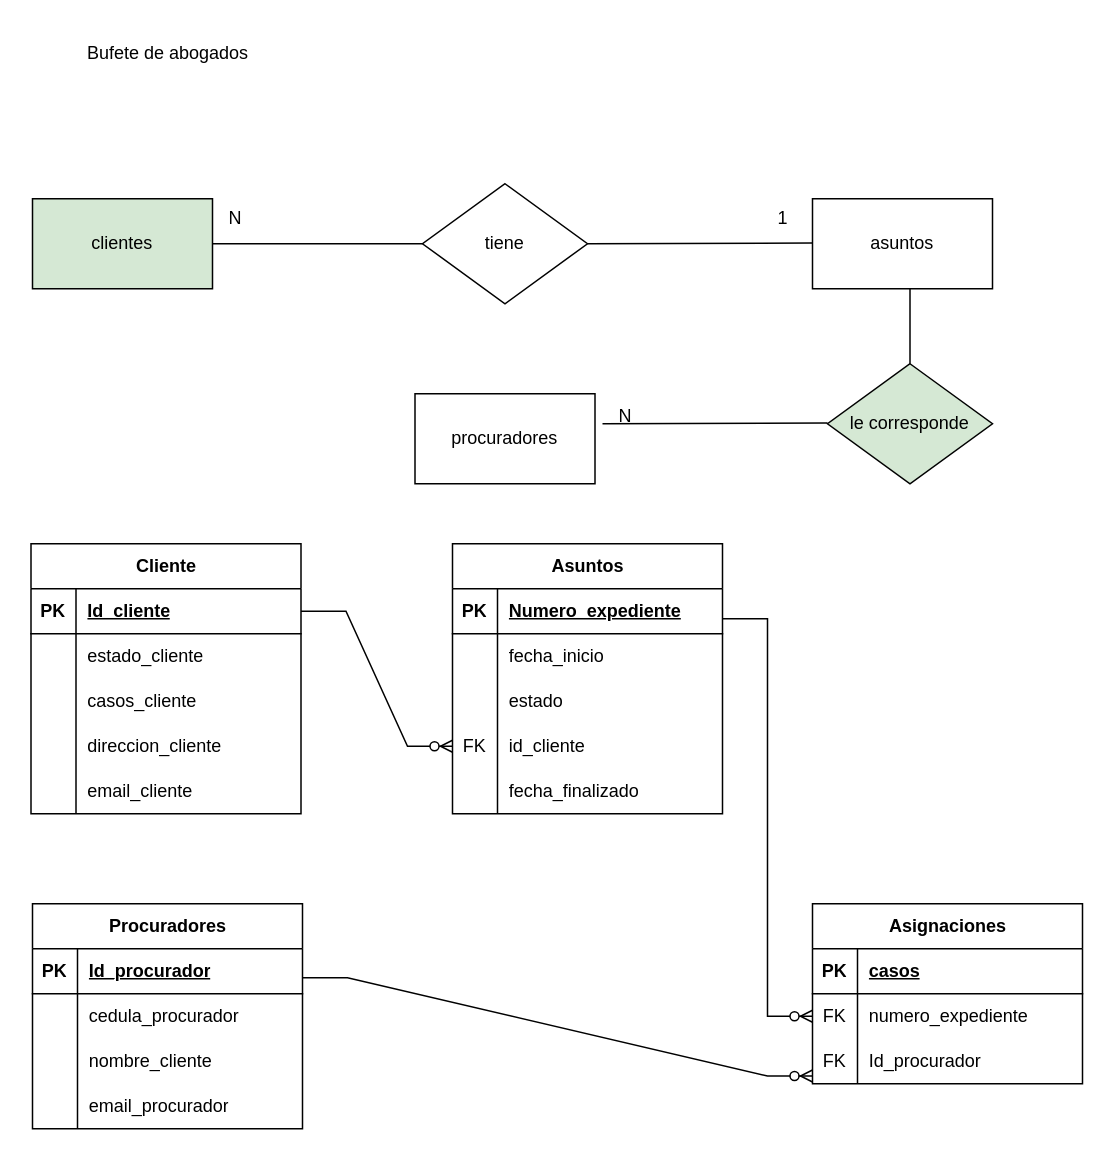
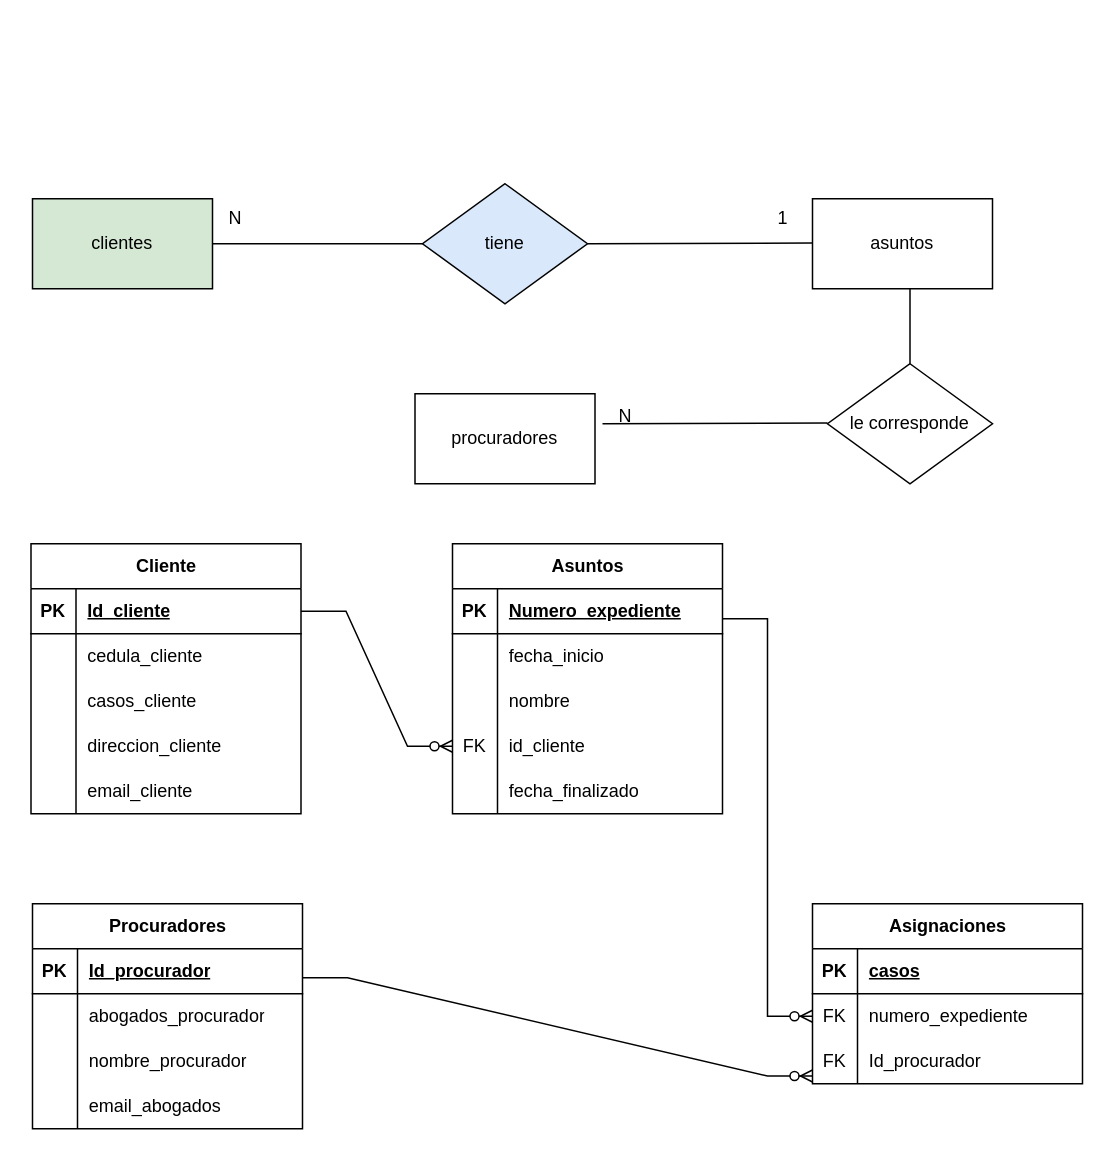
node "Bufete de abogados": removed
node "tiene": fillcolor #ffffff -> #dae8fc
node "le corresponde": fillcolor #d5e8d4 -> #ffffff
node "estado_cliente": label "estado_cliente" -> "cedula_cliente"
node "estado": label "estado" -> "nombre"
node "cedula_procurador": label "cedula_procurador" -> "abogados_procurador"
node "nombre_cliente": label "nombre_cliente" -> "nombre_procurador"
node "email_procurador": label "email_procurador" -> "email_abogados"
